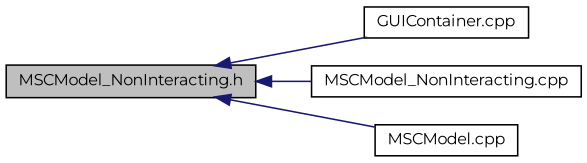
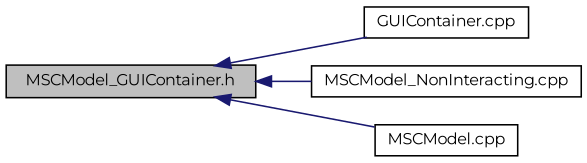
node "MSCModel_NonInteracting.h": label "MSCModel_NonInteracting.h" -> "MSCModel_GUIContainer.h"
